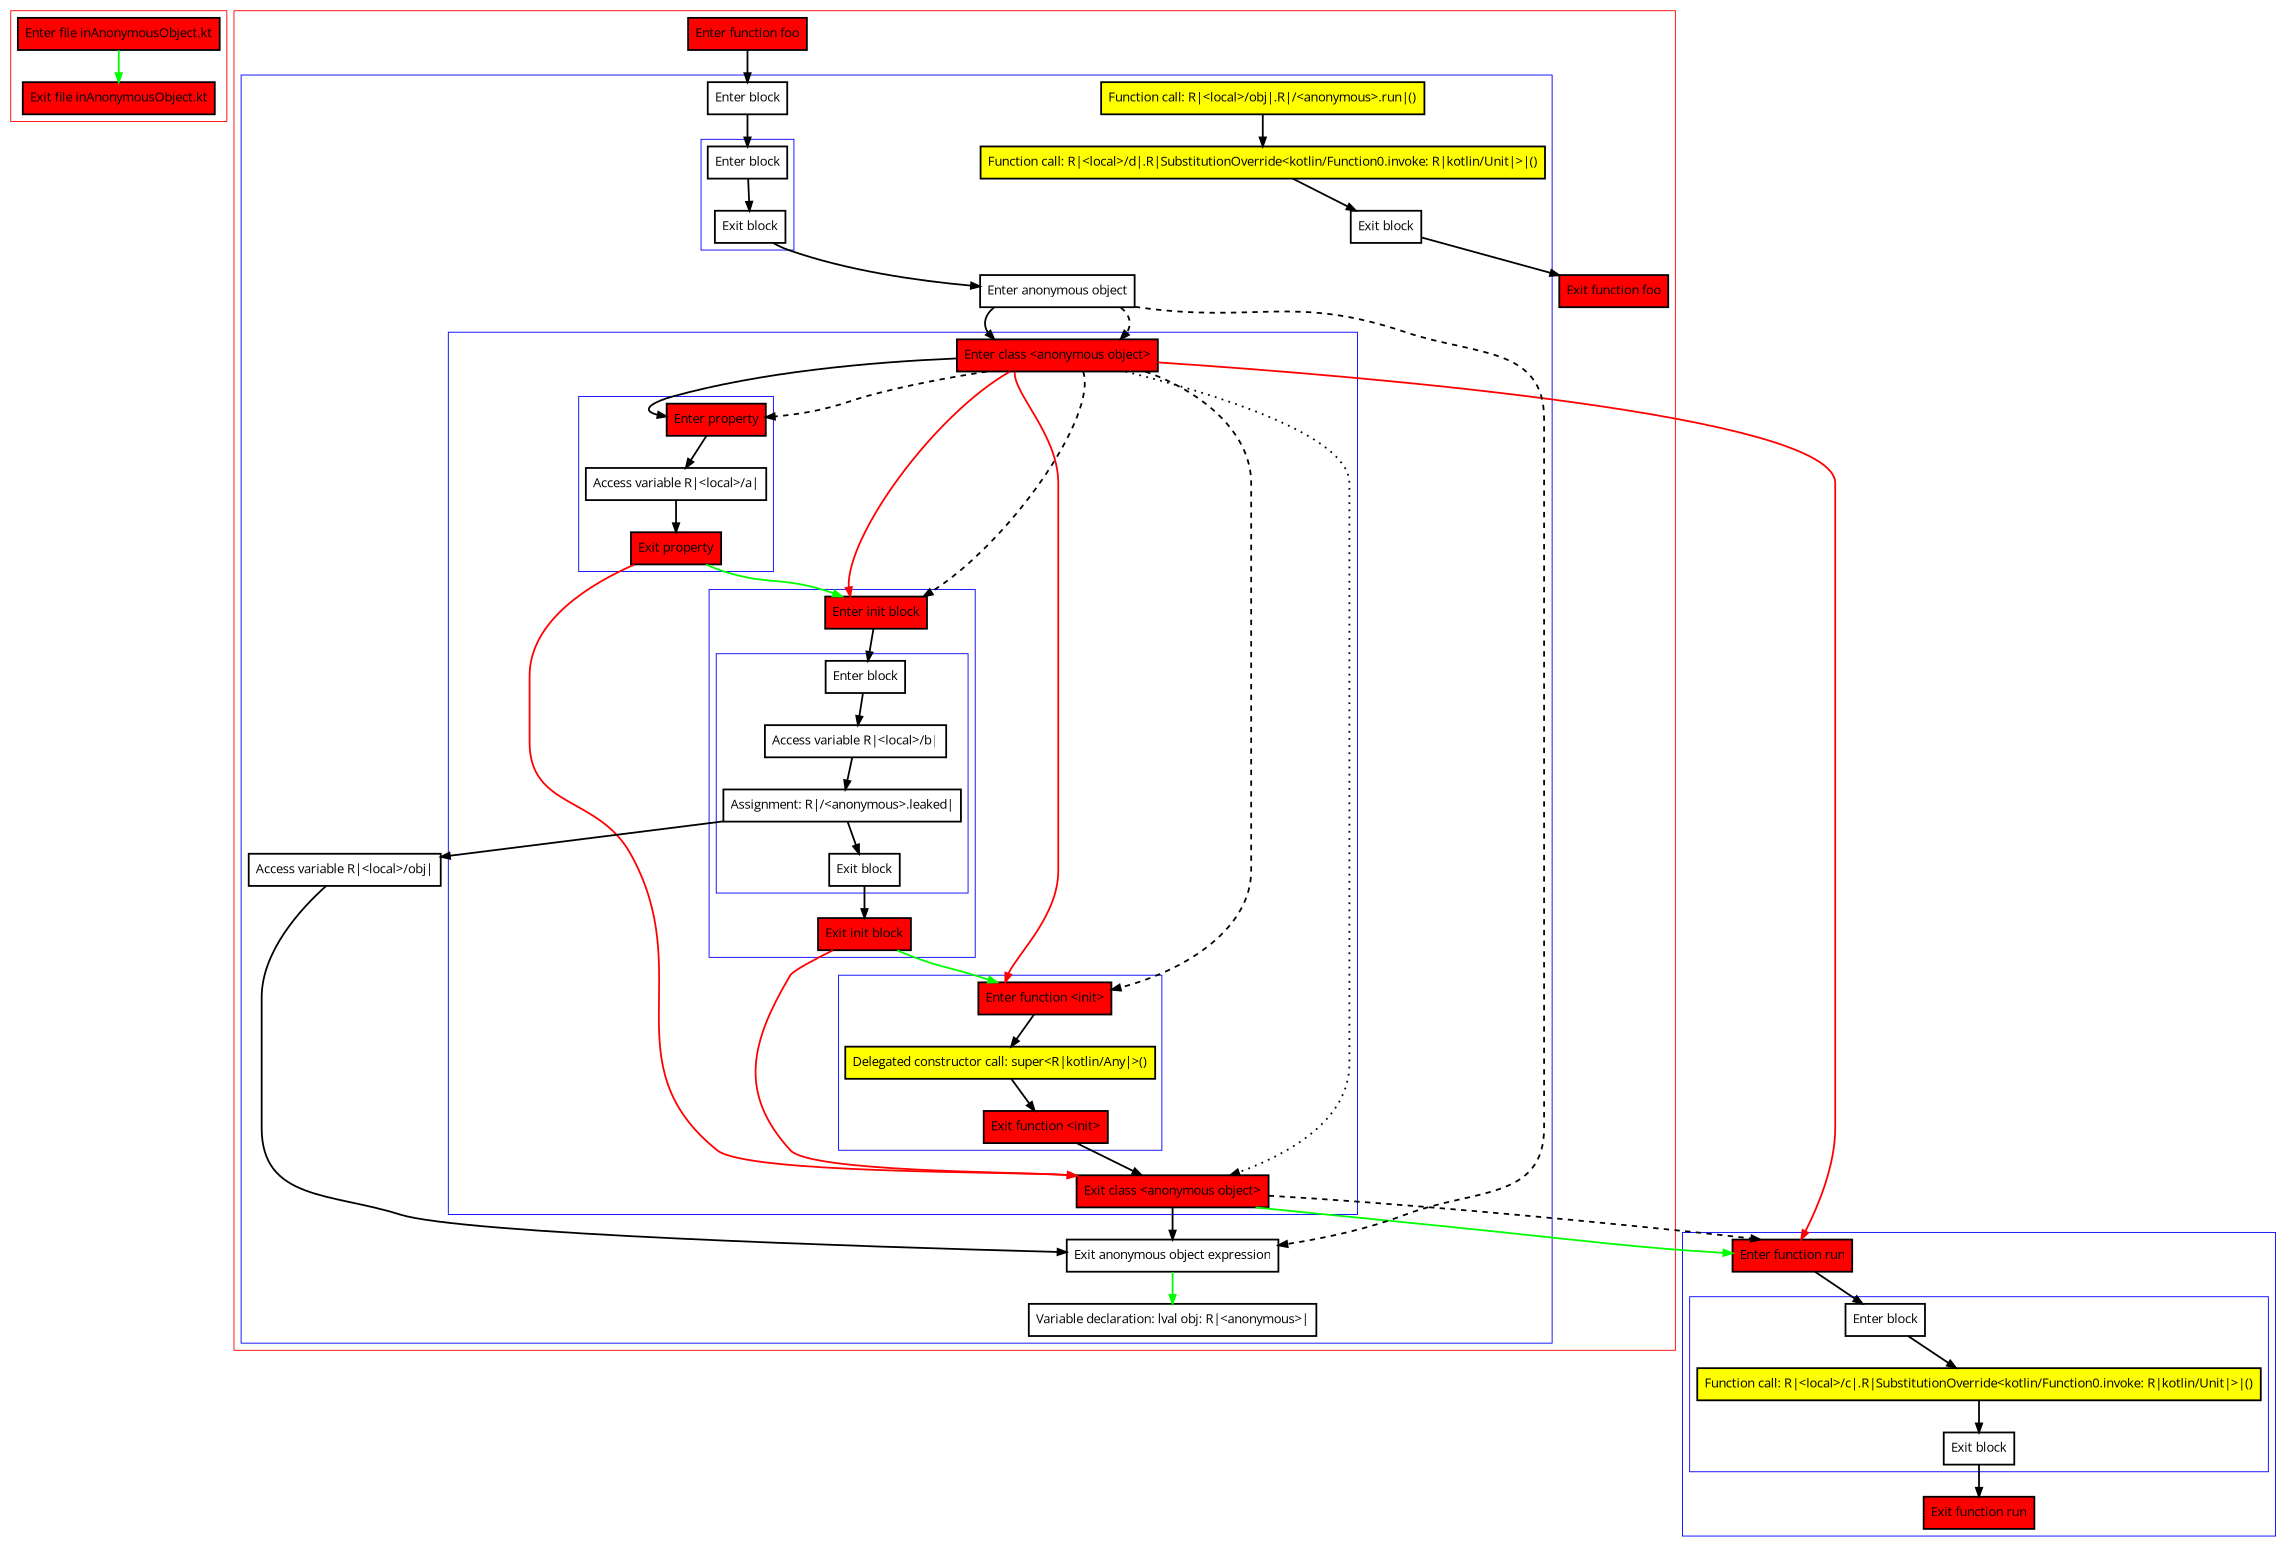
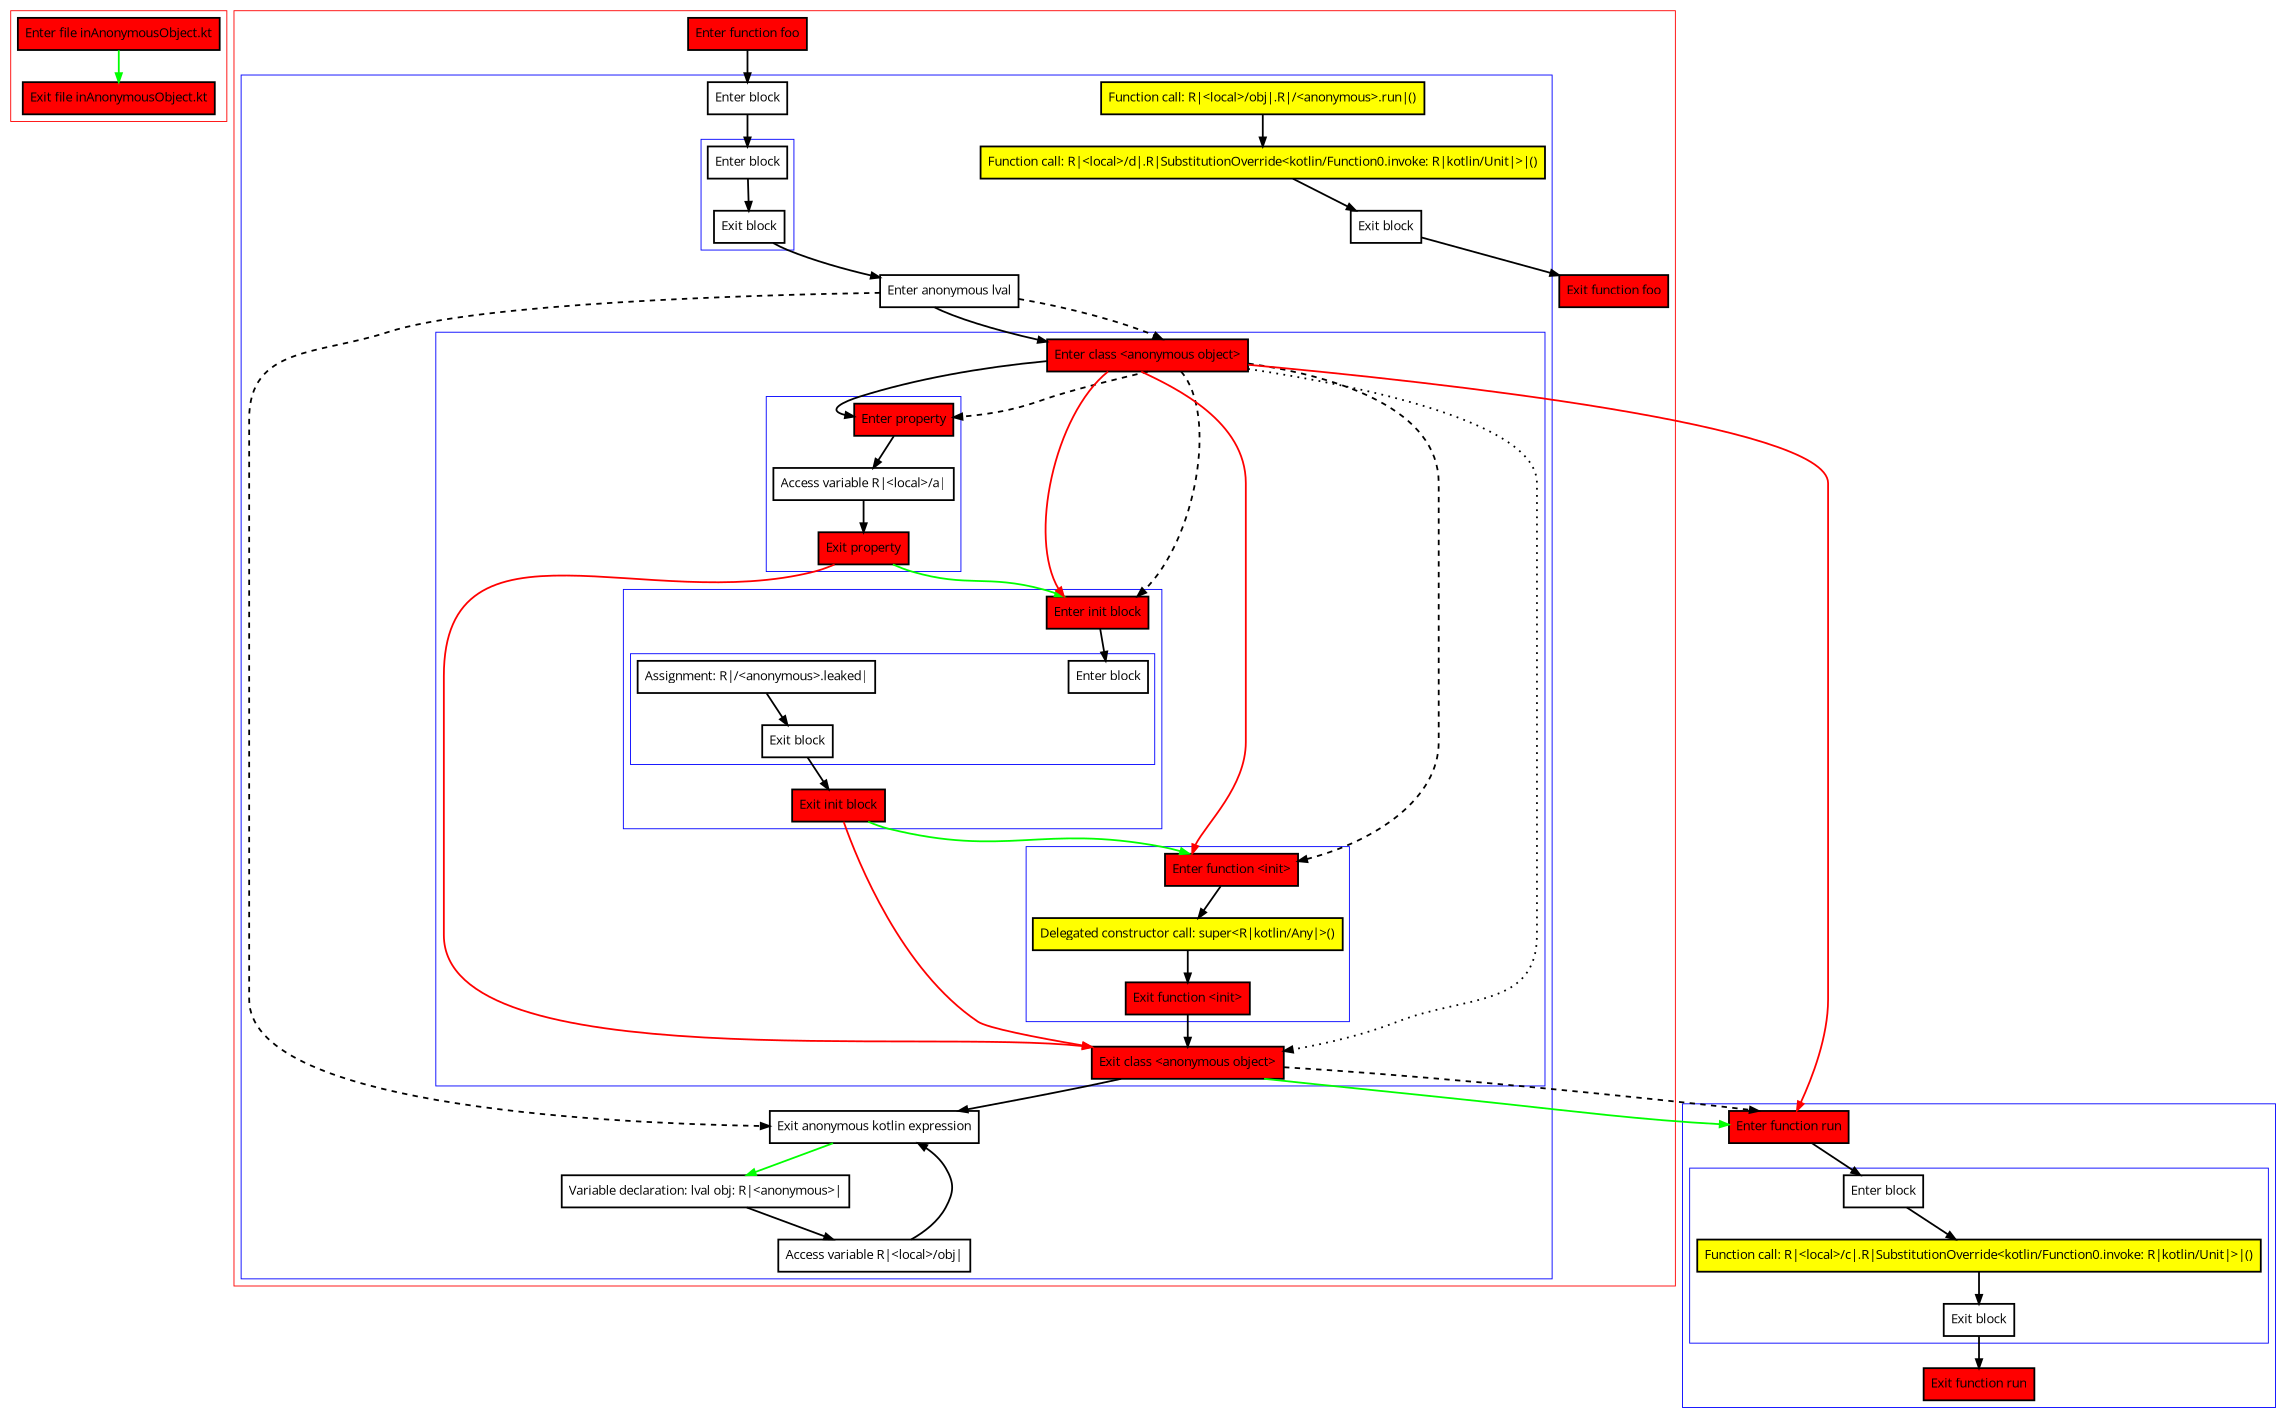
node "Enter anonymous object": label "Enter anonymous object" -> "Enter anonymous lval"
node "Access variable R|<local>/b|": removed
edge "Assignment: R|/<anonymous>.leaked|" -> "Access variable R|<local>/obj|": now "Variable declaration: lval obj: R|<anonymous>|" -> "Access variable R|<local>/obj|"
node "Exit anonymous object expression": label "Exit anonymous object expression" -> "Exit anonymous kotlin expression"
